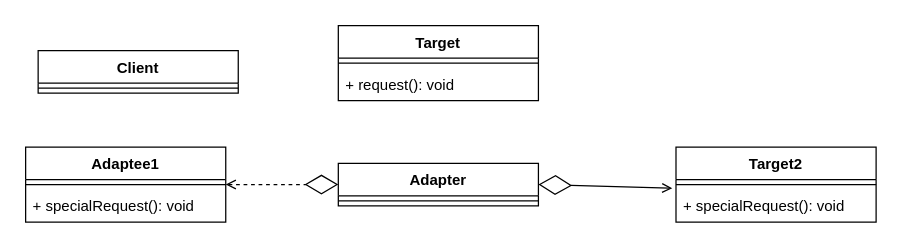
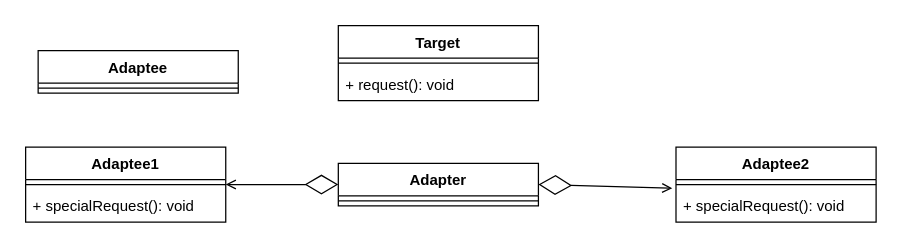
node "Client": label "Client" -> "Adaptee"
node "Target2": label "Target2" -> "Adaptee2"
edge "Adaptee1" -- "Adapter": style dashed -> solid
